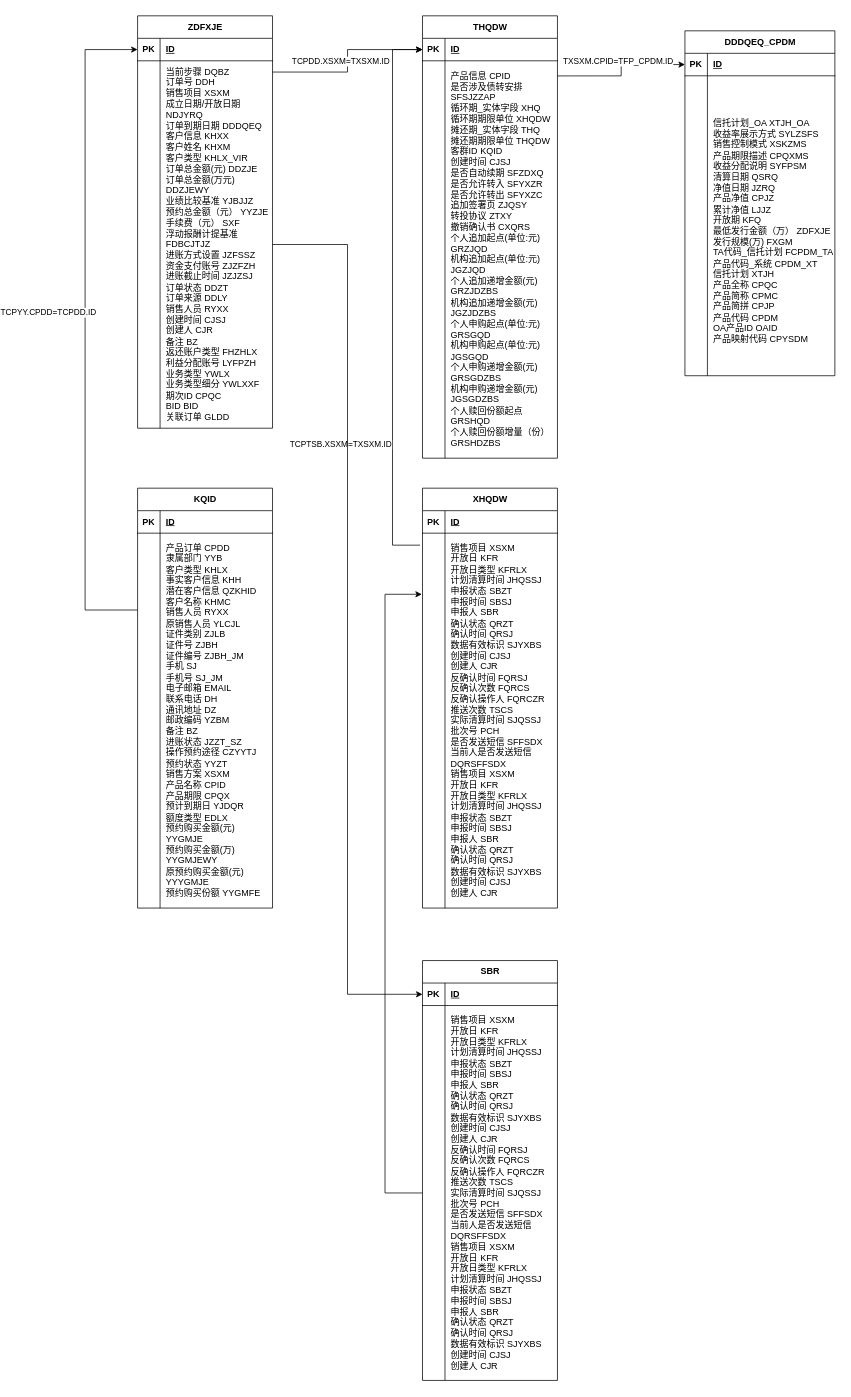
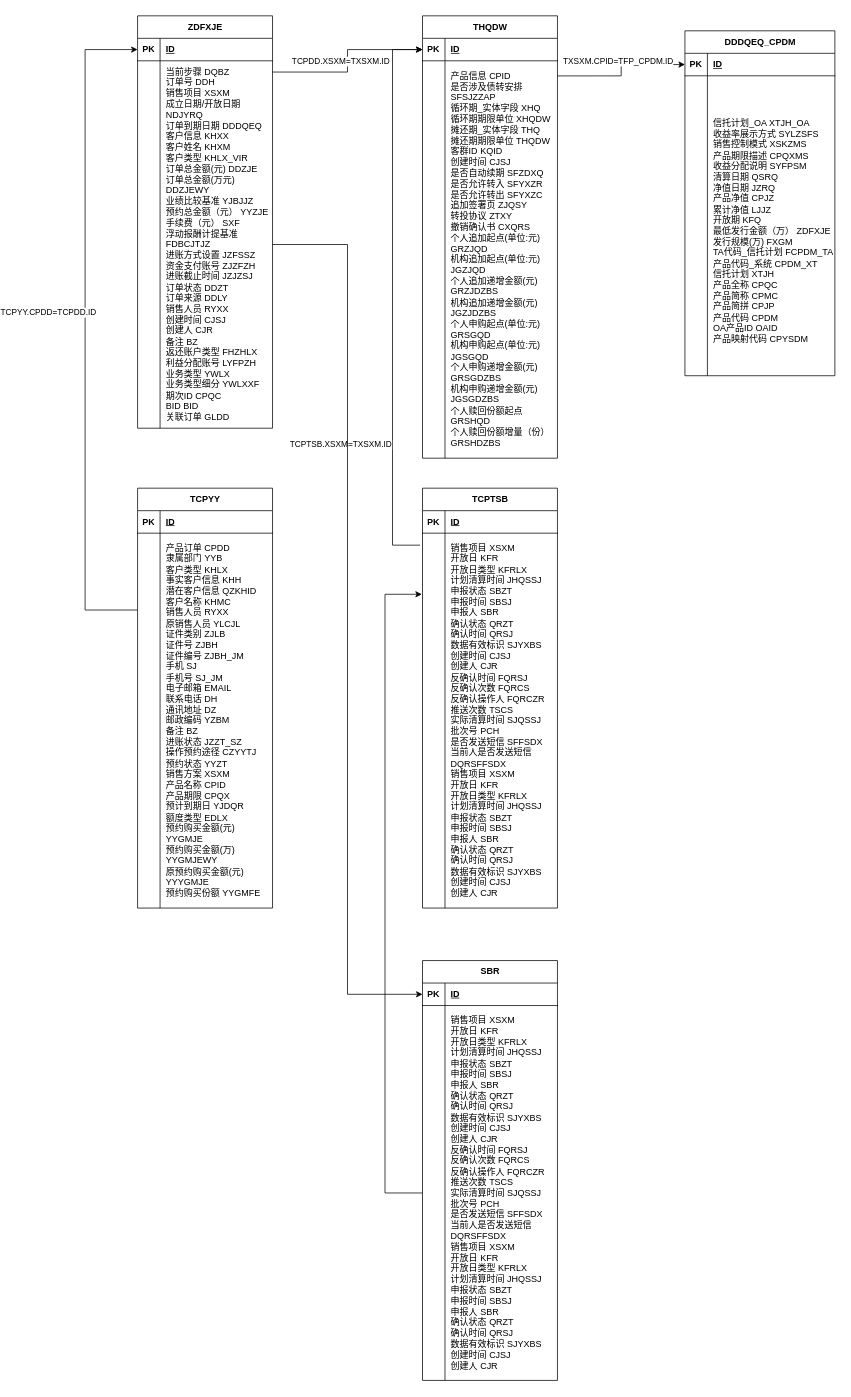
node "KQID": label "KQID" -> "TCPYY"
node "XHQDW": label "XHQDW" -> "TCPTSB"
